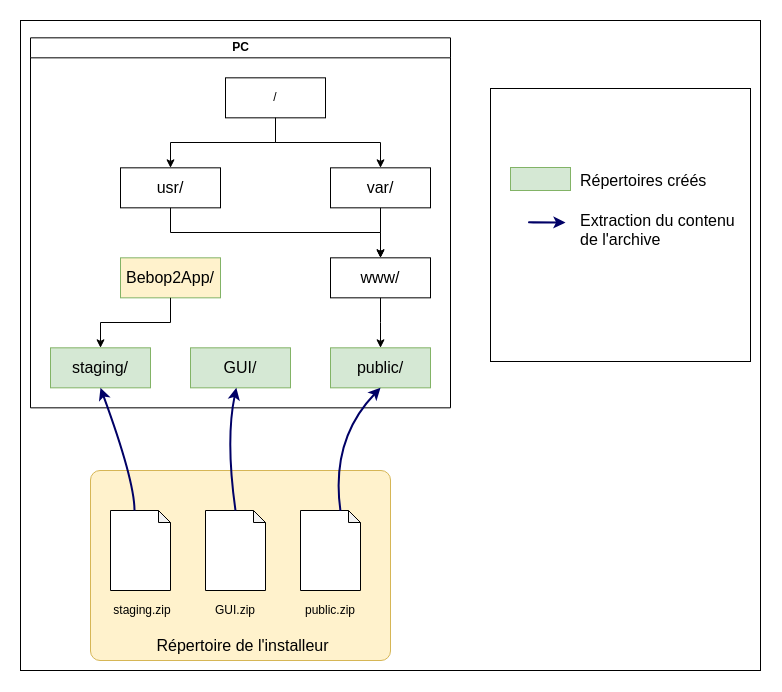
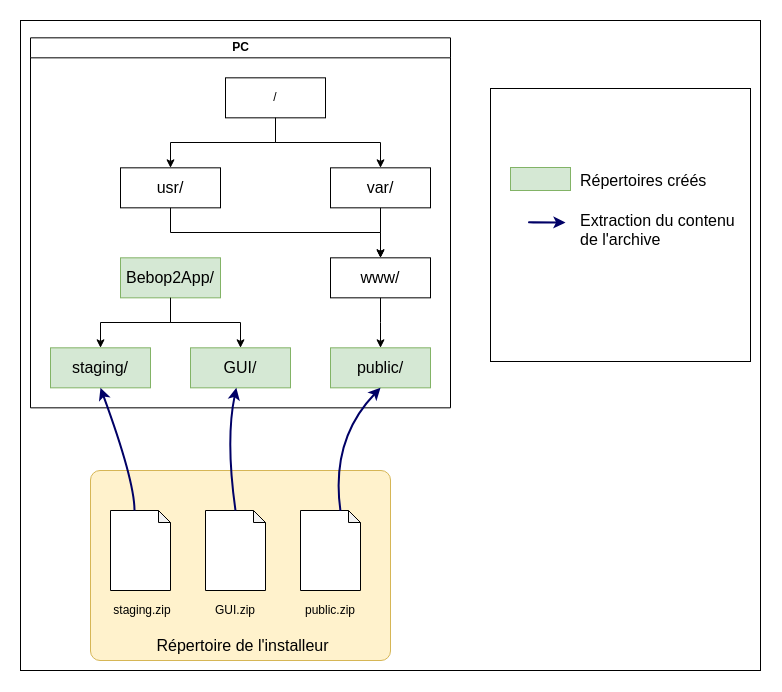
node "Bebop2App/": fillcolor #fff2cc -> #d5e8d4
edge "Bebop2App/" -> "GUI/": added
